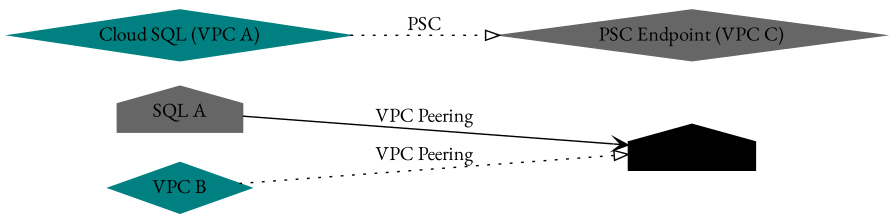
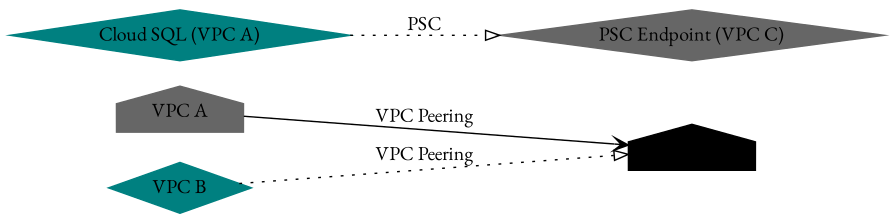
node "SQL A": label "SQL A" -> "VPC A"
